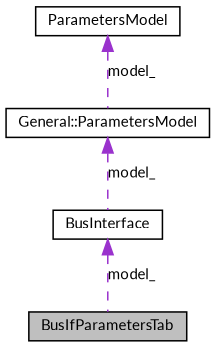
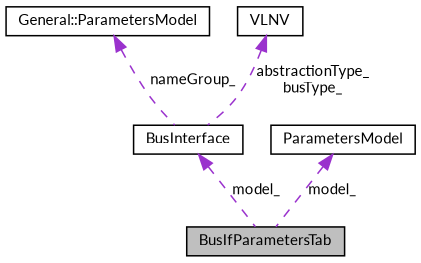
node "VLNV": added
edge "General::ParametersModel" -> "ParametersModel": now "BusIfParametersTab" -> "ParametersModel"
edge "BusInterface" -> "General::ParametersModel": label "model_" -> "nameGroup_"
